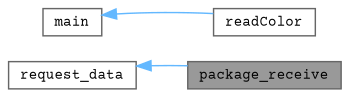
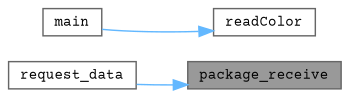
edge "readColor" -> "main": reversed
edge "package_receive" -> "request_data": reversed
